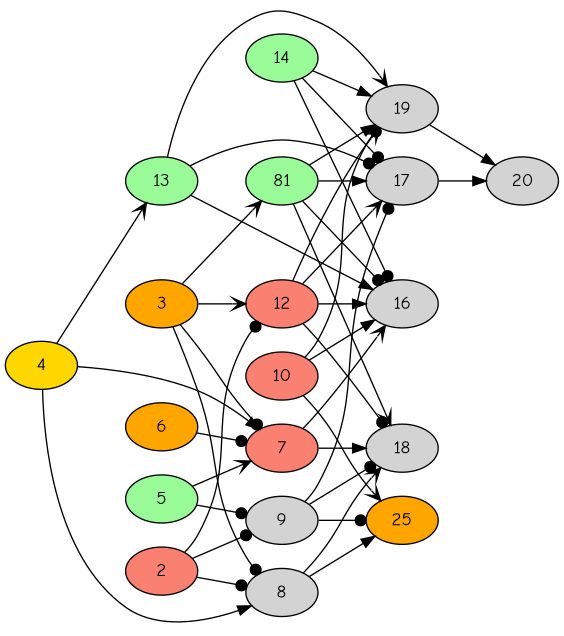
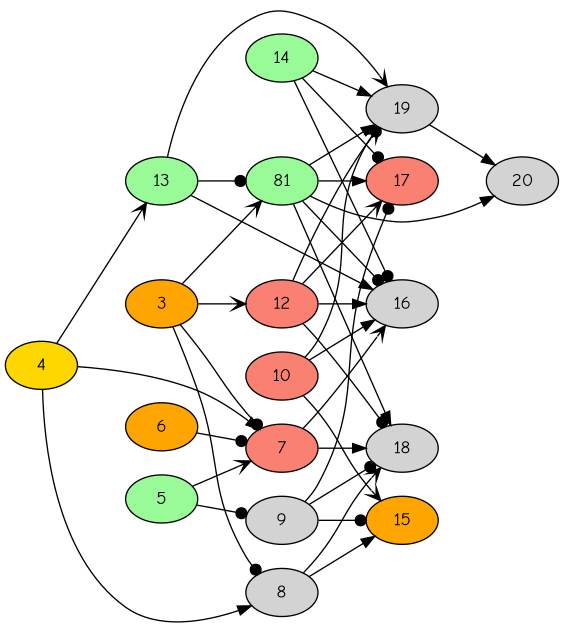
edge "13" -> "17": now "13" -> "81"
node "17": fillcolor lightgrey -> salmon
edge "17" -> "20": now "81" -> "20"
edge "81" -> "18": arrowhead vee -> normal
node "25": label "25" -> "15"
node "2": removed
